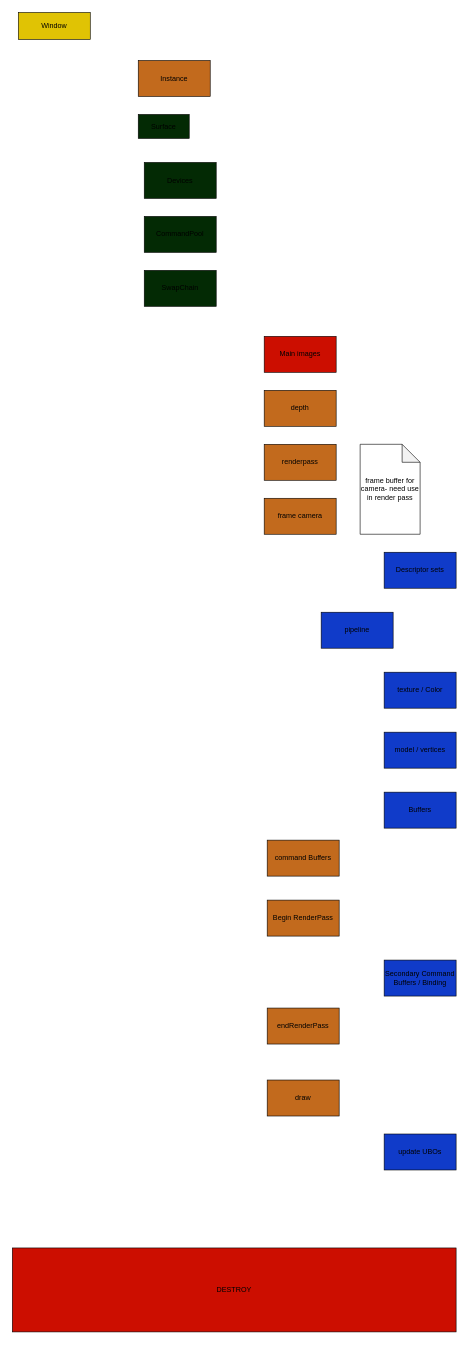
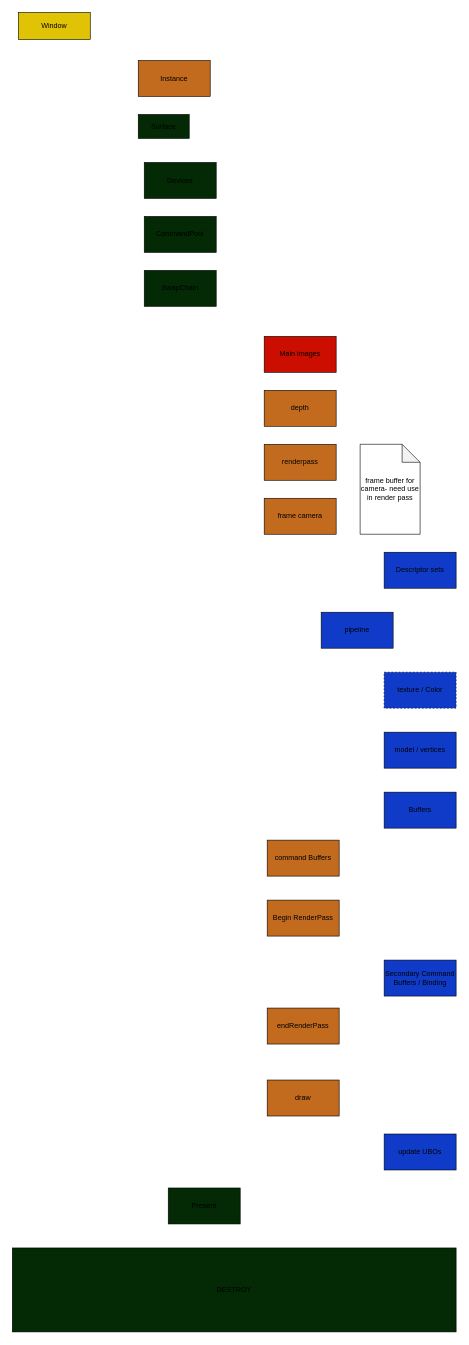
node "texture / Color": style solid -> dashed
node "Present": added
node "DESTROY": fillcolor #cc0e00 -> #032a04
